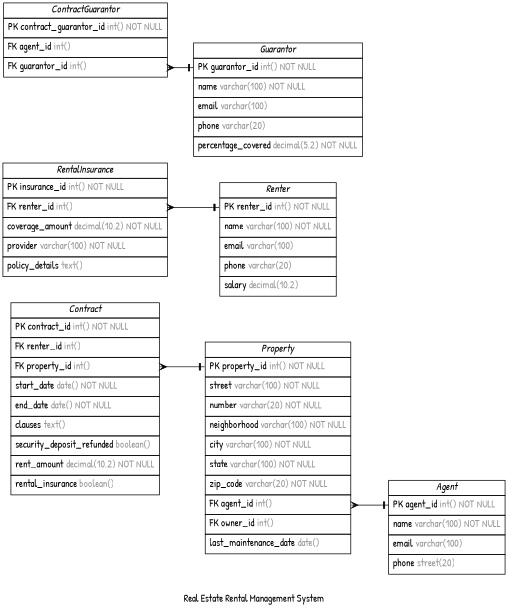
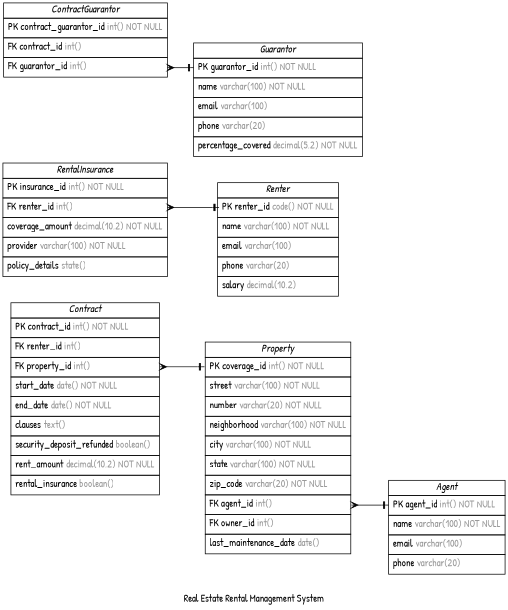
node "ContractGuarantor": text "FK agent_id" -> "FK contract_id"
node "Renter": text "int() NOT NULL" -> "code() NOT NULL"
node "RentalInsurance": text "text()" -> "state()"
node "Property": text "PK property_id" -> "PK coverage_id"
node "Agent": text "street(20)" -> "varchar(20)"
